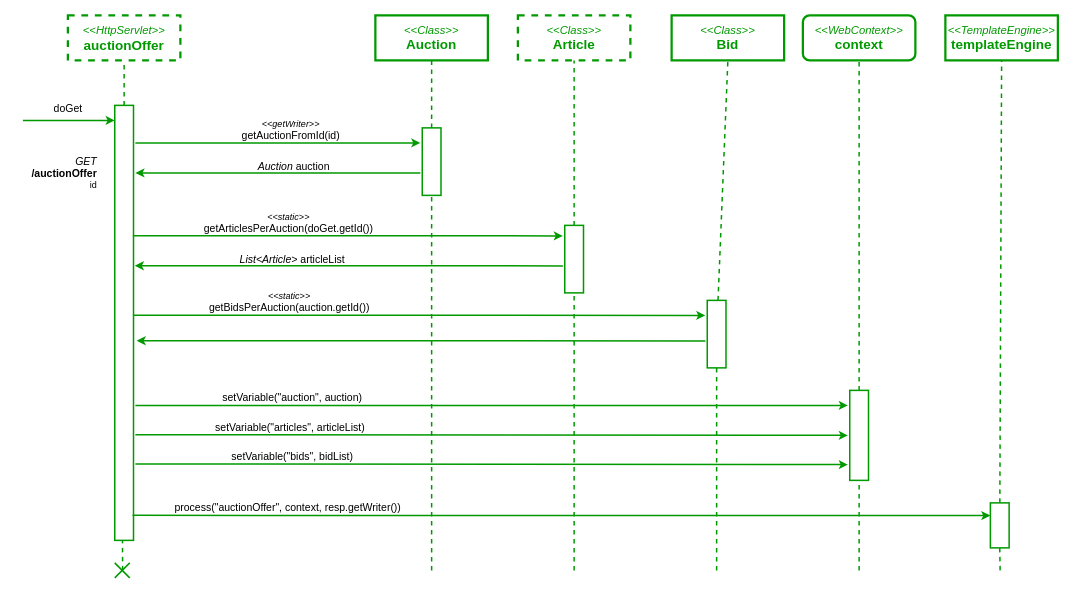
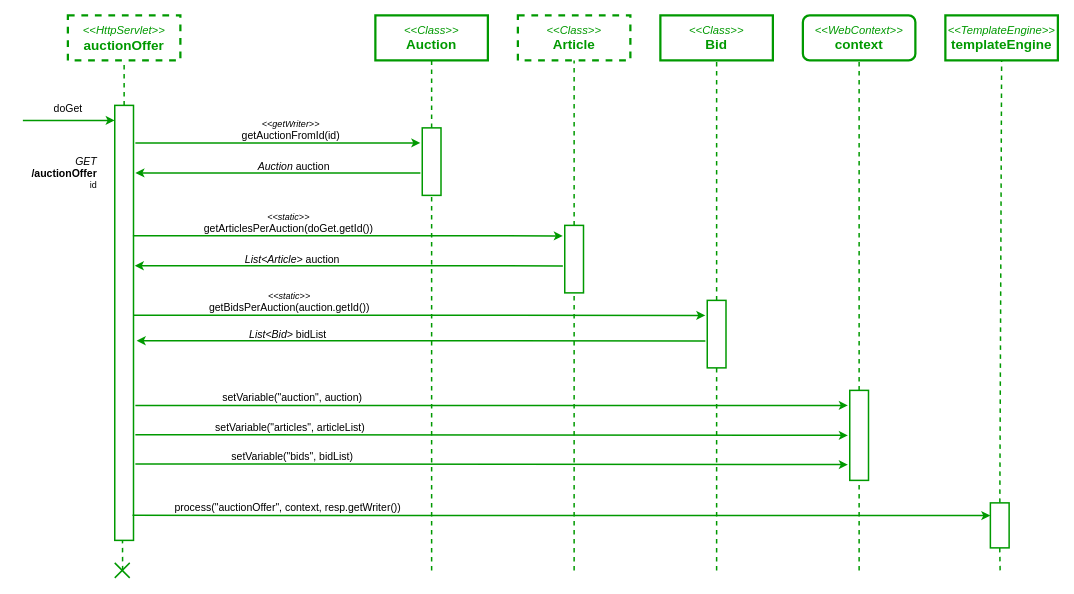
node "<<Class>> Bid": moved (728, 38) -> (717, 38)
node "List<Article> articleList": label "List<Article> articleList" -> "List<Article> auction"
node "List<Bid> bidList": added
